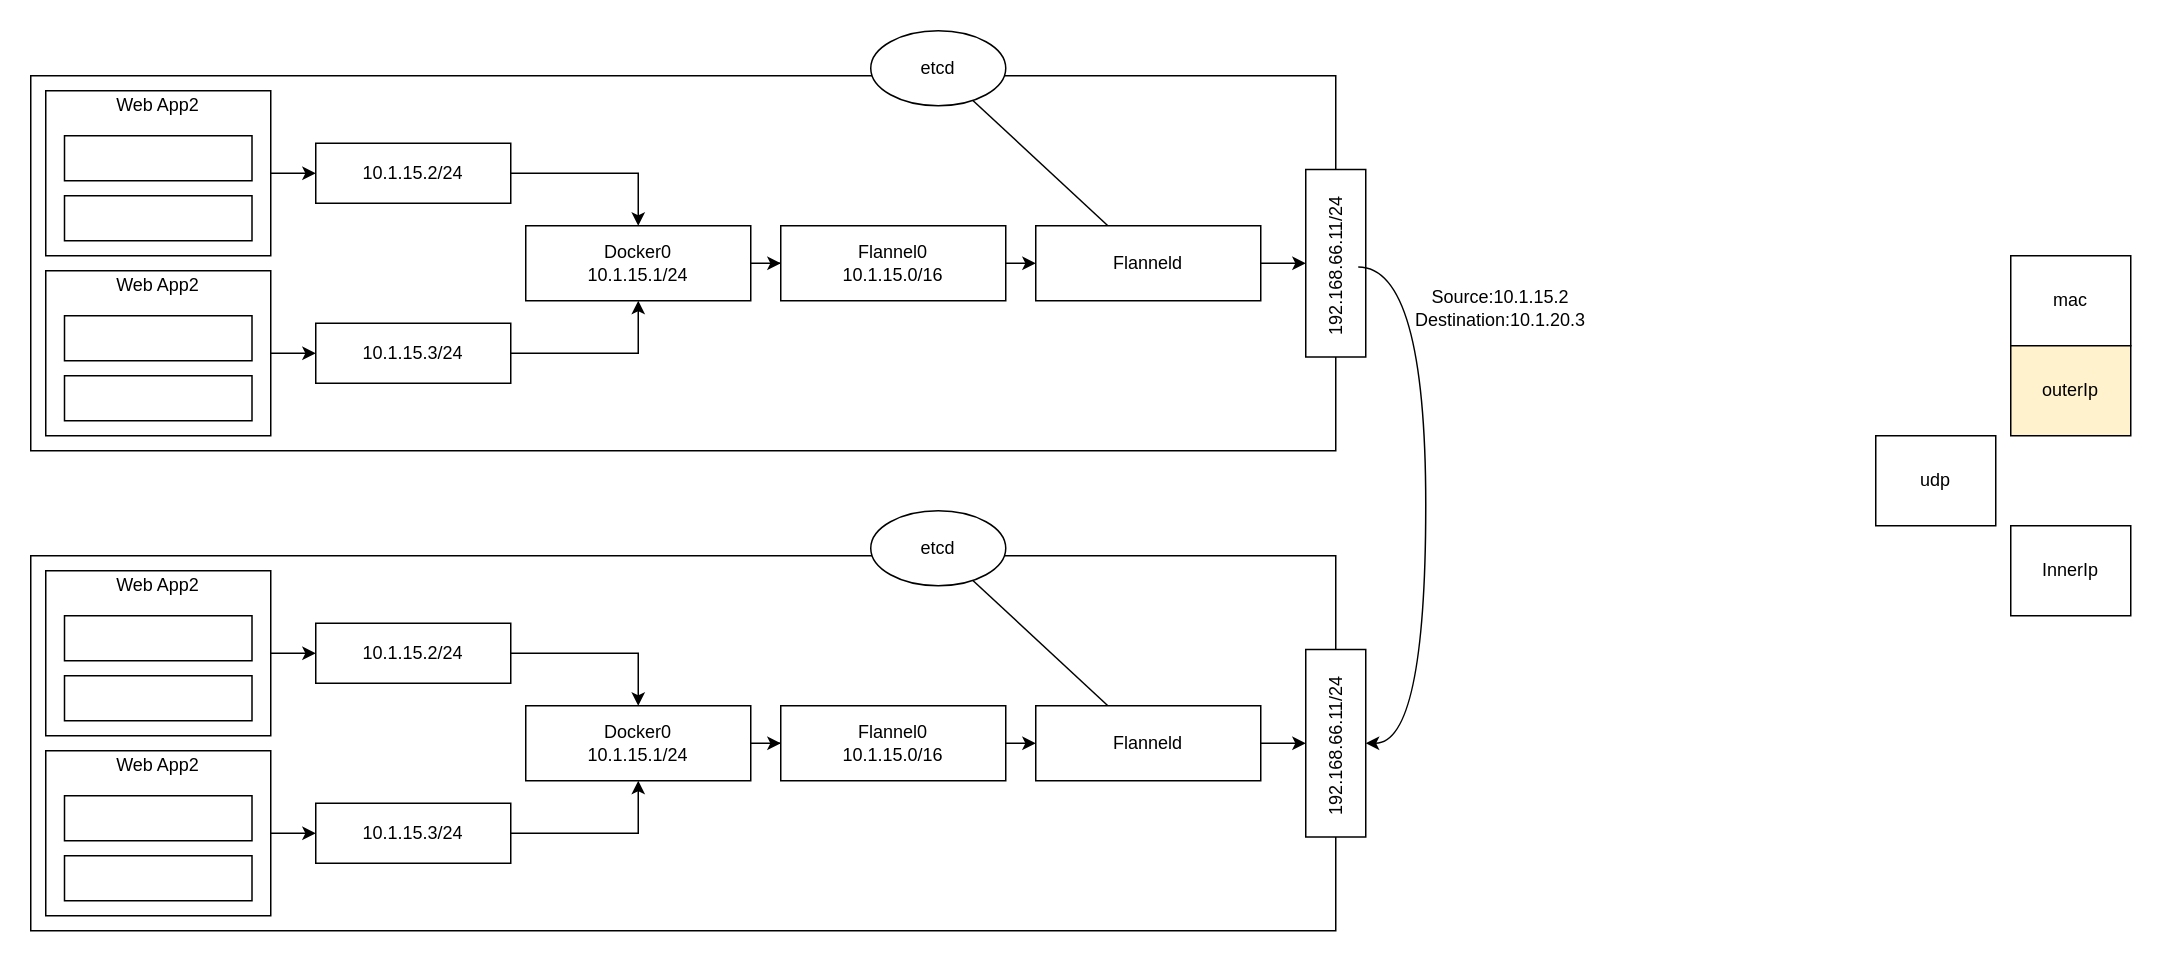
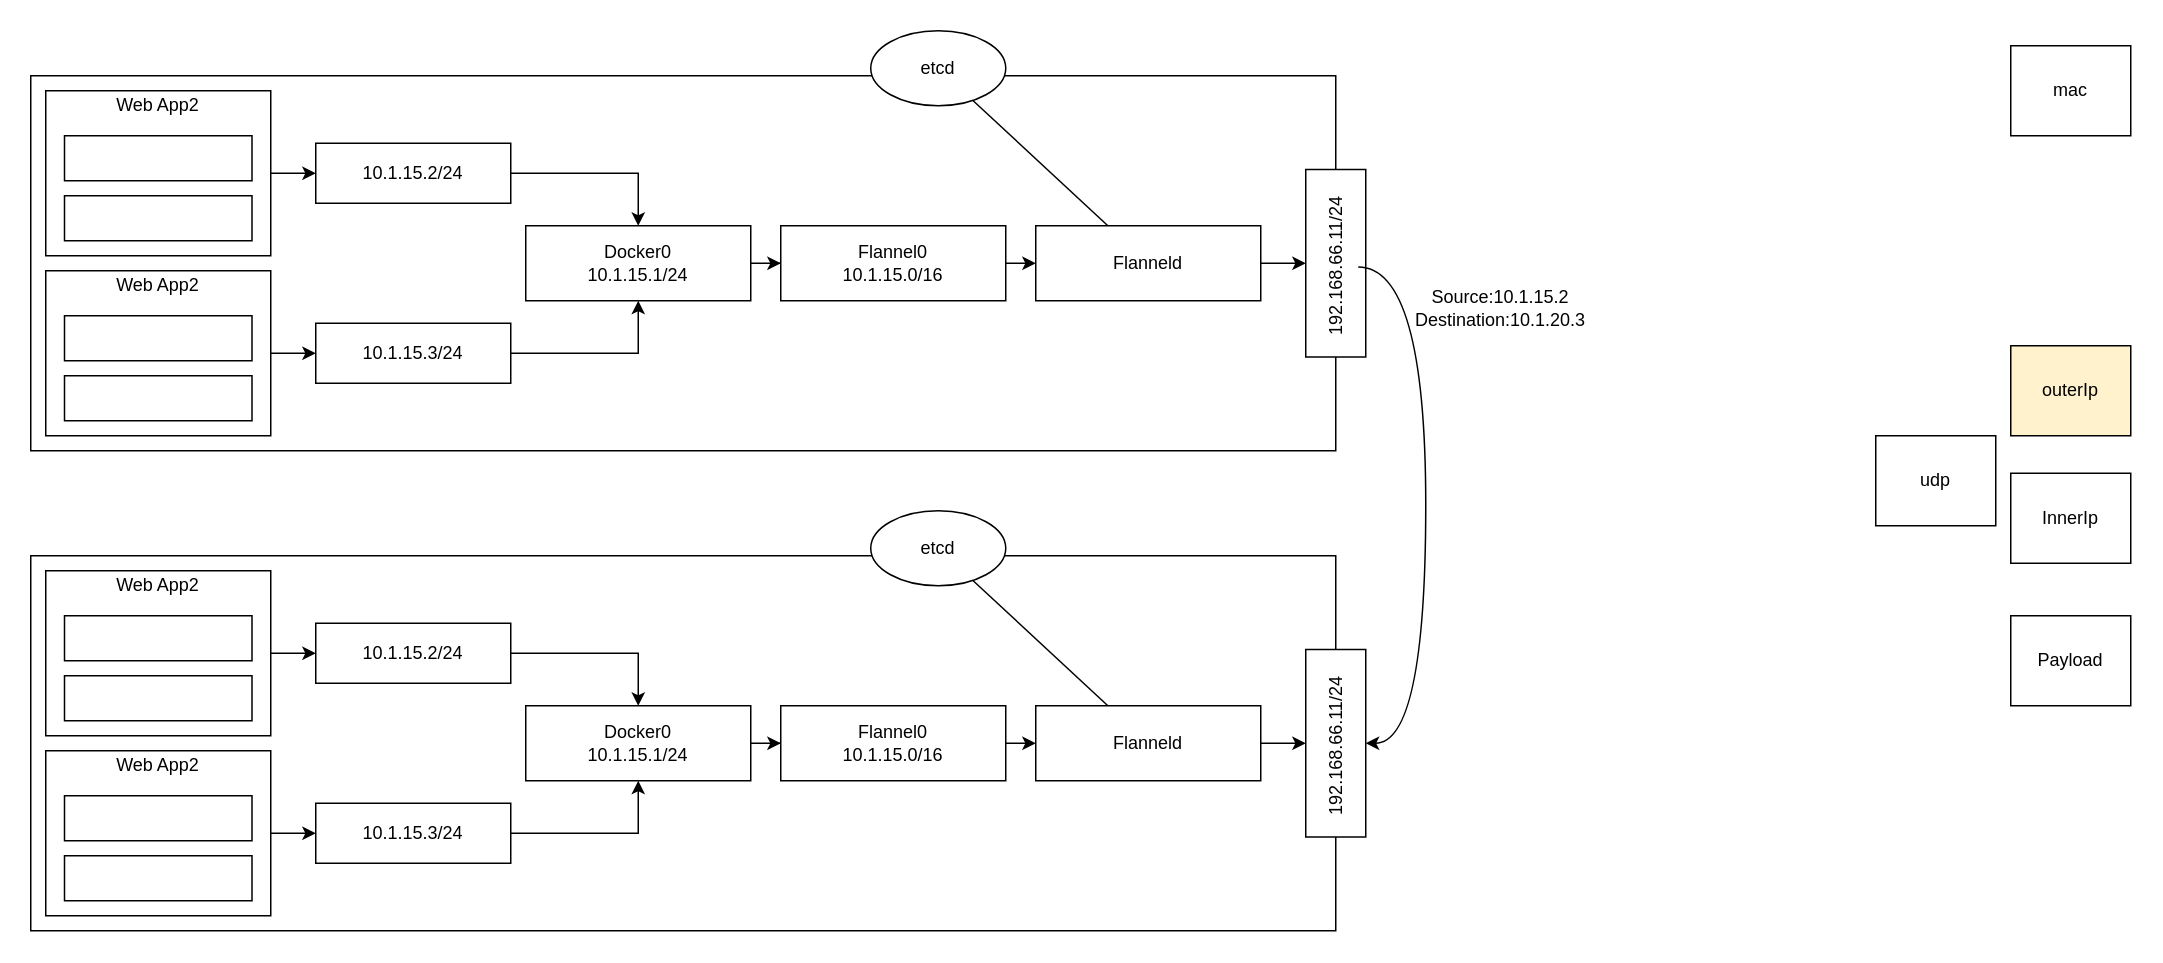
node "mac": moved (2071, 301) -> (2071, 91)
node "InnerIp": moved (2071, 571) -> (2071, 518)
node "Payload": added
